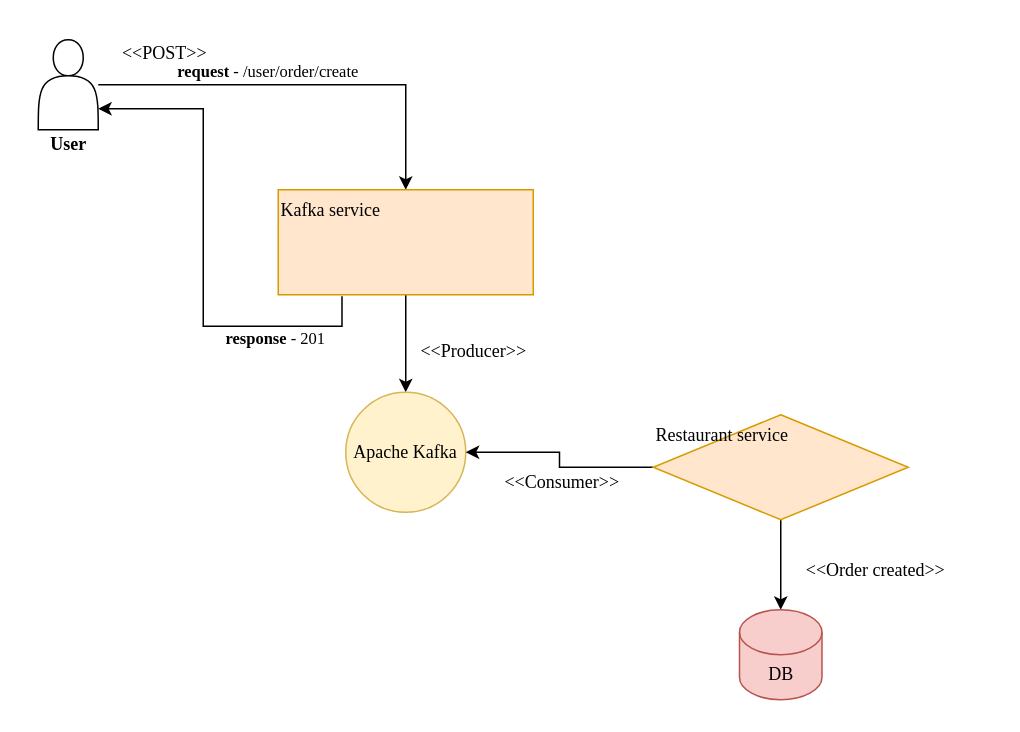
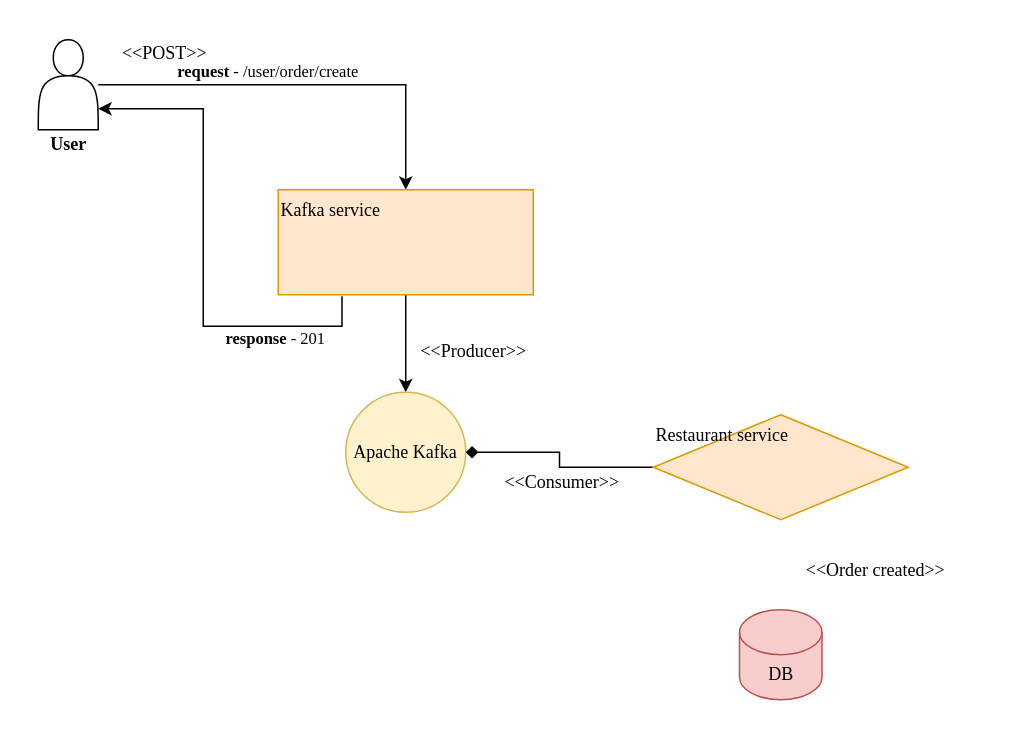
edge "Restaurant service" -> "Apache Kafka": arrowhead classic -> diamond
edge "Restaurant service" -> "DB": removed
